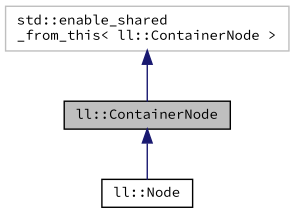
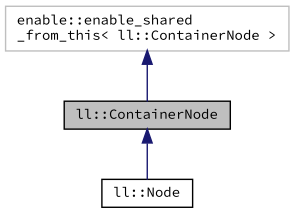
node "std::enable_shared _from_this< ll::ContainerNode >": label "std::enable_shared _from_this< ll::ContainerNode >" -> "enable::enable_shared _from_this< ll::ContainerNode >"
